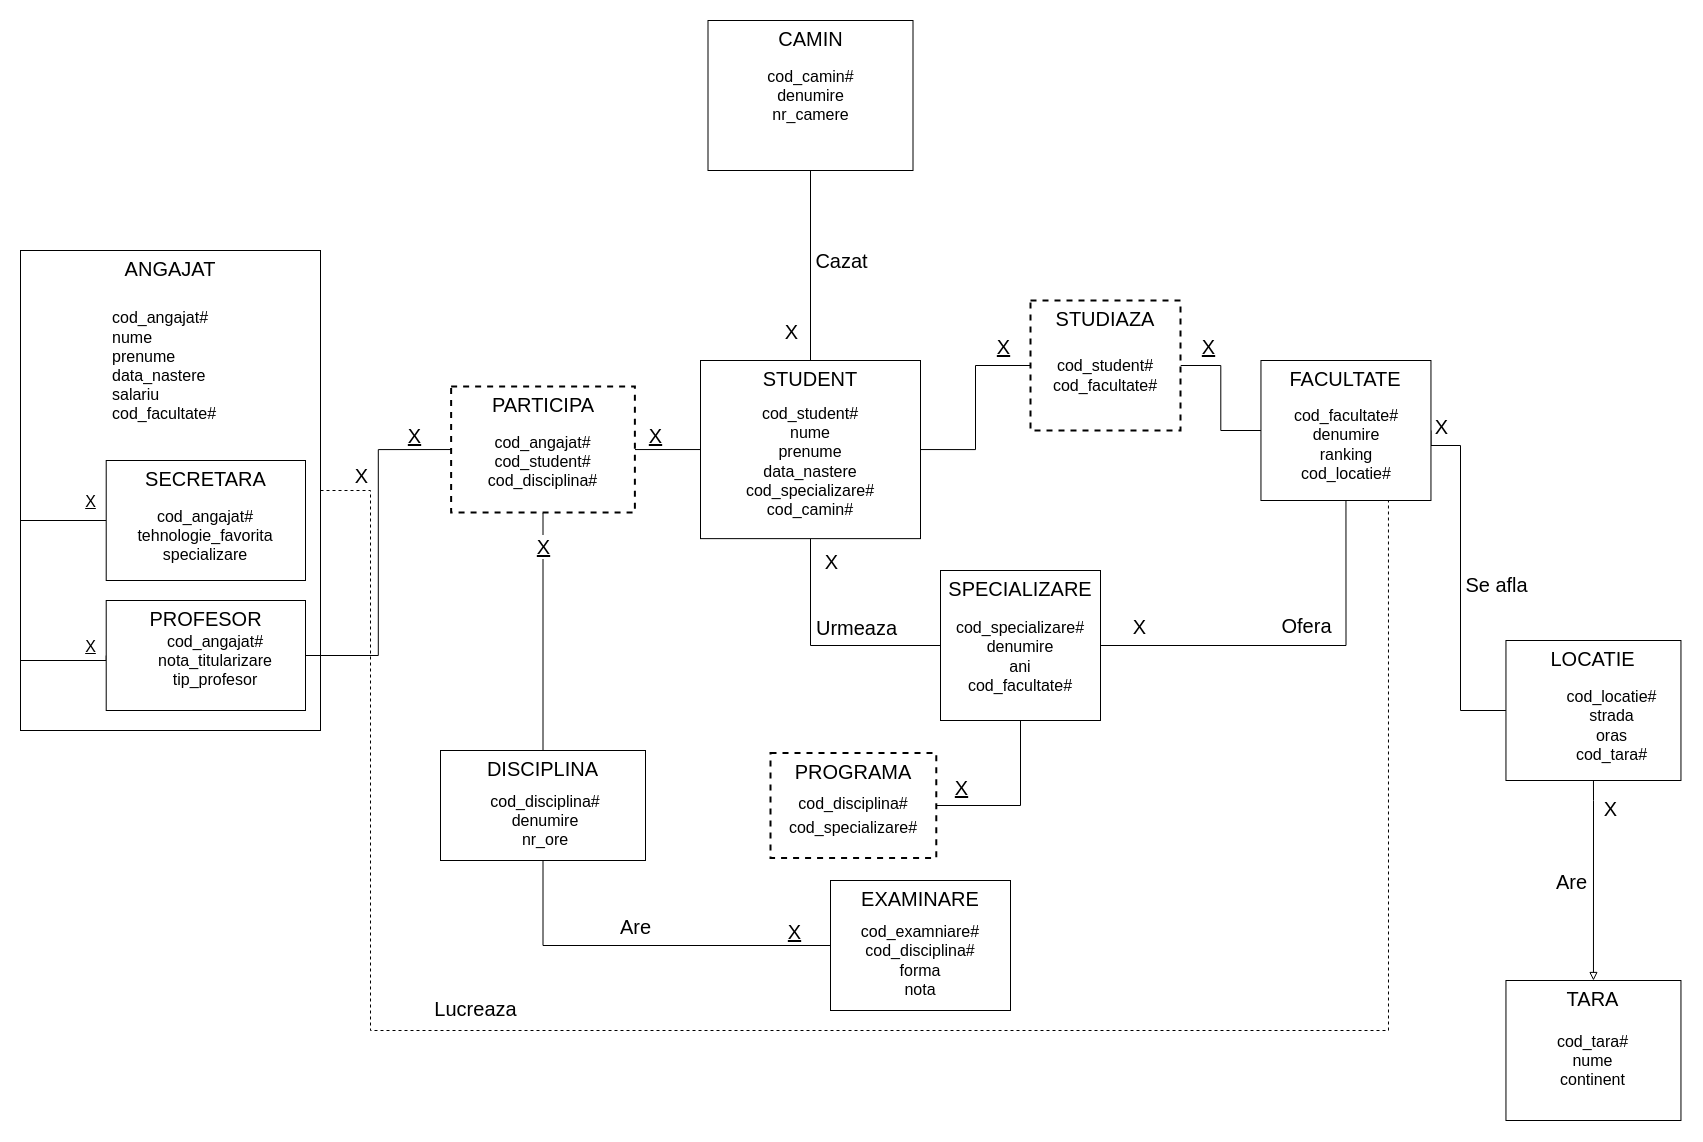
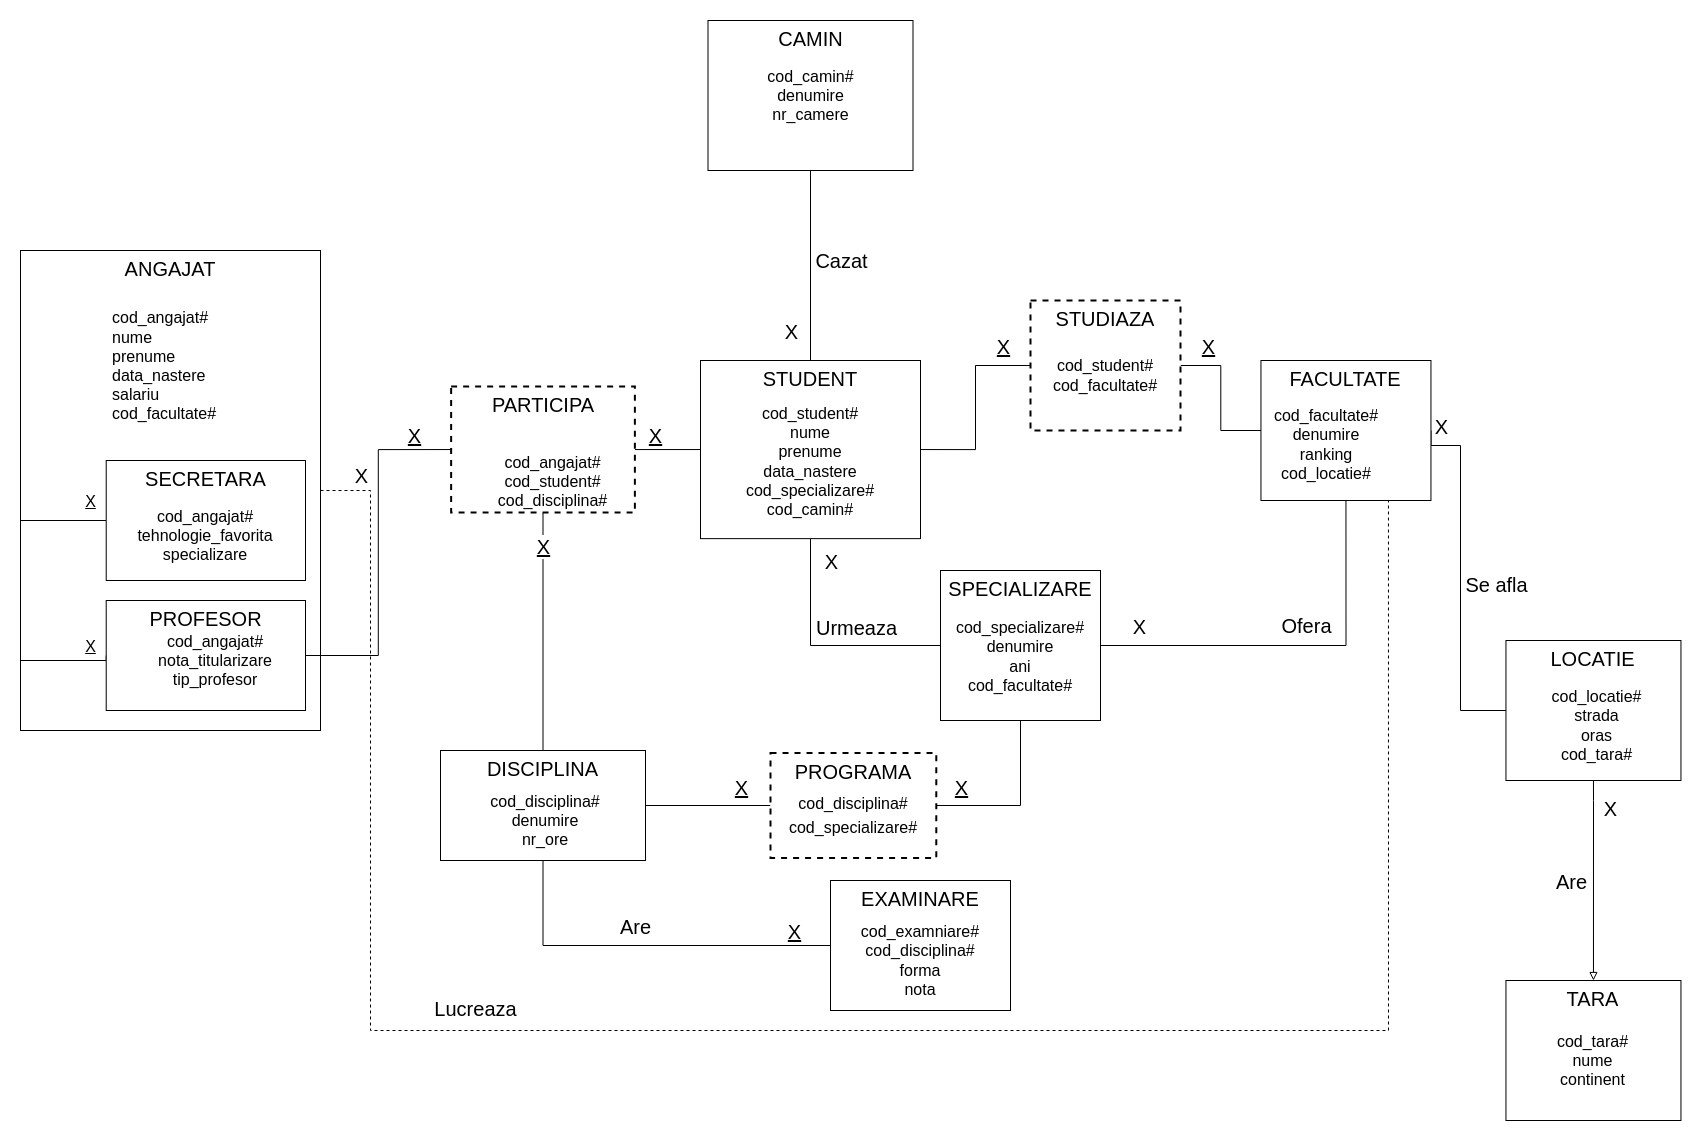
node "cod_facultate# denumire ranking cod_locatie#": moved (1346, 445) -> (1326, 445)
node "cod_angajat#cod_student#cod_disciplina#": moved (543, 462) -> (553, 482)
node "cod_locatie# strada oras cod_tara#": moved (1612, 726) -> (1597, 726)
edge "DISCIPLINA" -- "PROGRAMA": added, label "X"
